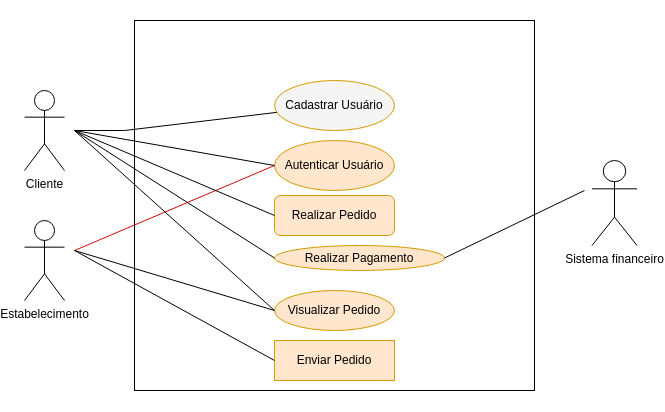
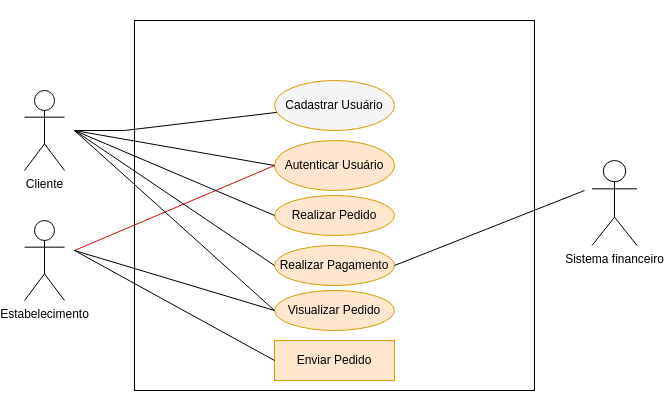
node "Realizar Pedido": shape rounded rectangle -> ellipse
node "Realizar Pagamento": size 170x25 -> 120x40
